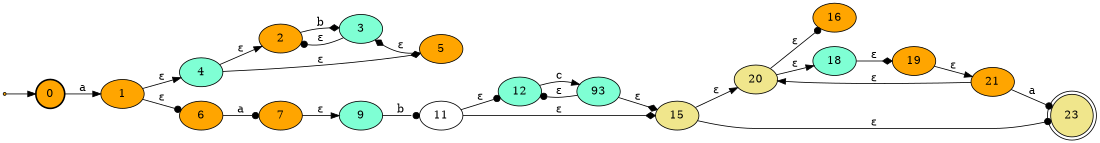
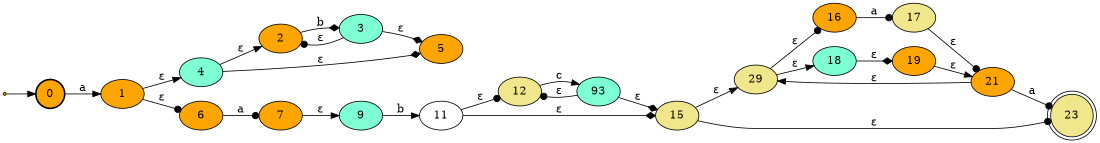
node "17": added
edge "5" -> "3": reversed
node "20": label "20" -> "29"
node "12": fillcolor aquamarine -> khaki
edge "9" -> "11": arrowhead dot -> normal
